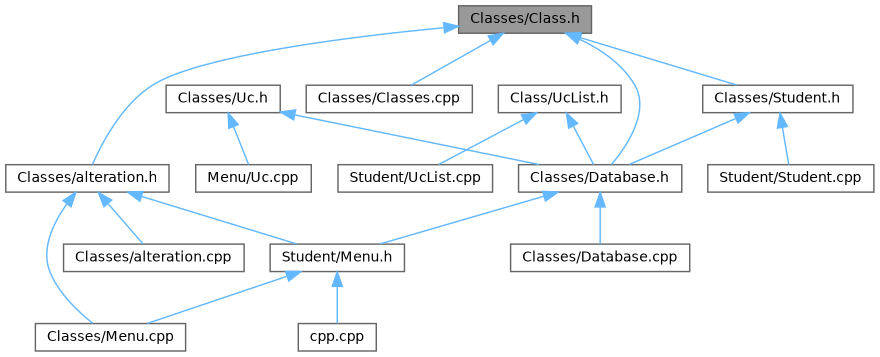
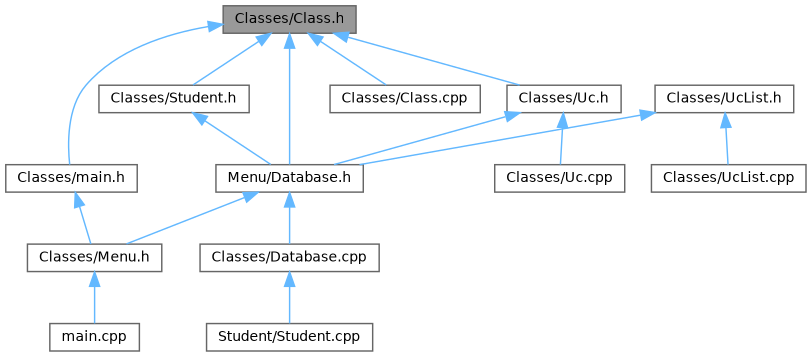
edge "Classes/Uc.h" -> "Classes/Class.h": added
node "Classes/Classes.cpp": label "Classes/Classes.cpp" -> "Classes/Class.cpp"
node "Class/UcList.h": label "Class/UcList.h" -> "Classes/UcList.h"
edge "Student/Student.cpp" -> "Classes/Student.h": now "Student/Student.cpp" -> "Classes/Database.cpp"
node "Classes/alteration.h": label "Classes/alteration.h" -> "Classes/main.h"
node "Menu/Uc.cpp": label "Menu/Uc.cpp" -> "Classes/Uc.cpp"
node "Student/UcList.cpp": label "Student/UcList.cpp" -> "Classes/UcList.cpp"
node "Classes/Database.h": label "Classes/Database.h" -> "Menu/Database.h"
node "Classes/alteration.cpp": removed
node "Student/Menu.h": label "Student/Menu.h" -> "Classes/Menu.h"
node "Classes/Menu.cpp": removed
node "cpp.cpp": label "cpp.cpp" -> "main.cpp"
